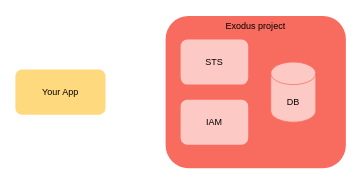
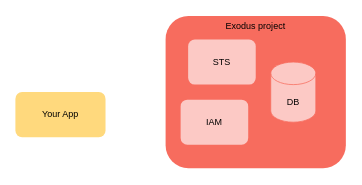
node "STS": moved (214, 62) -> (222, 62)
node "Your App": moved (60, 92) -> (60, 114)
